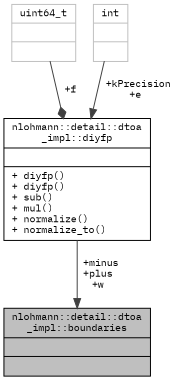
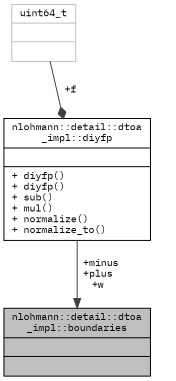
node "int": removed
